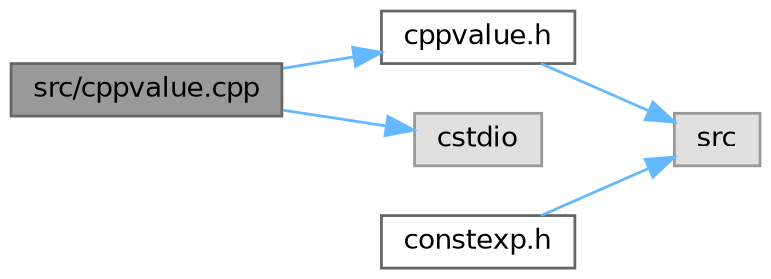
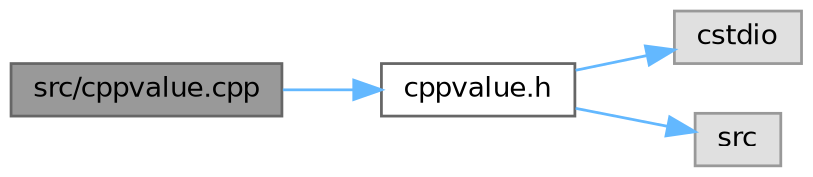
edge "src/cppvalue.cpp" -> "cstdio": now "cppvalue.h" -> "cstdio"
node "constexp.h": removed
